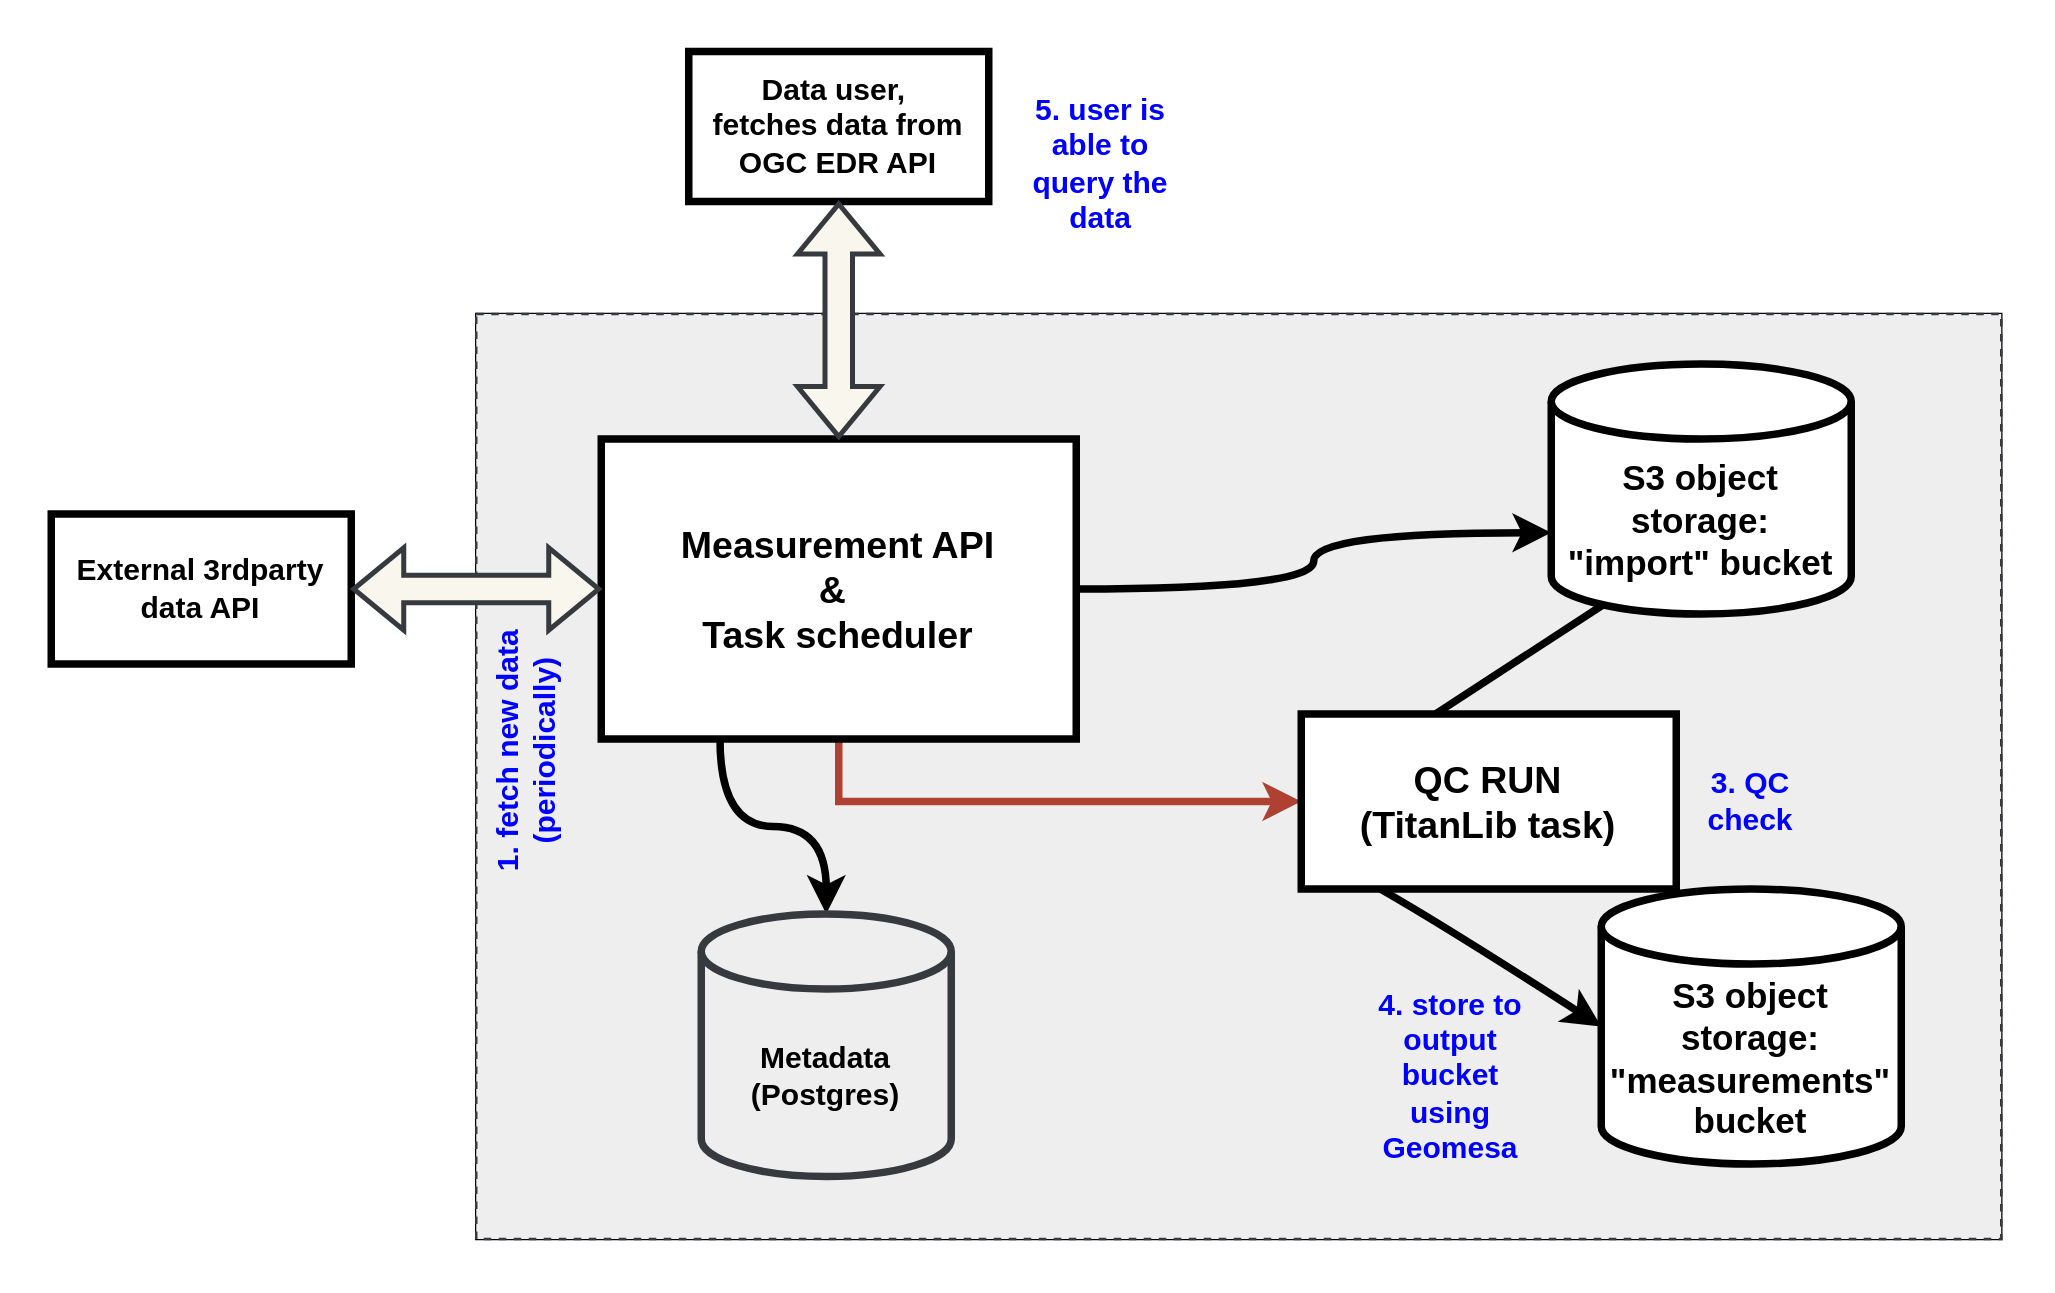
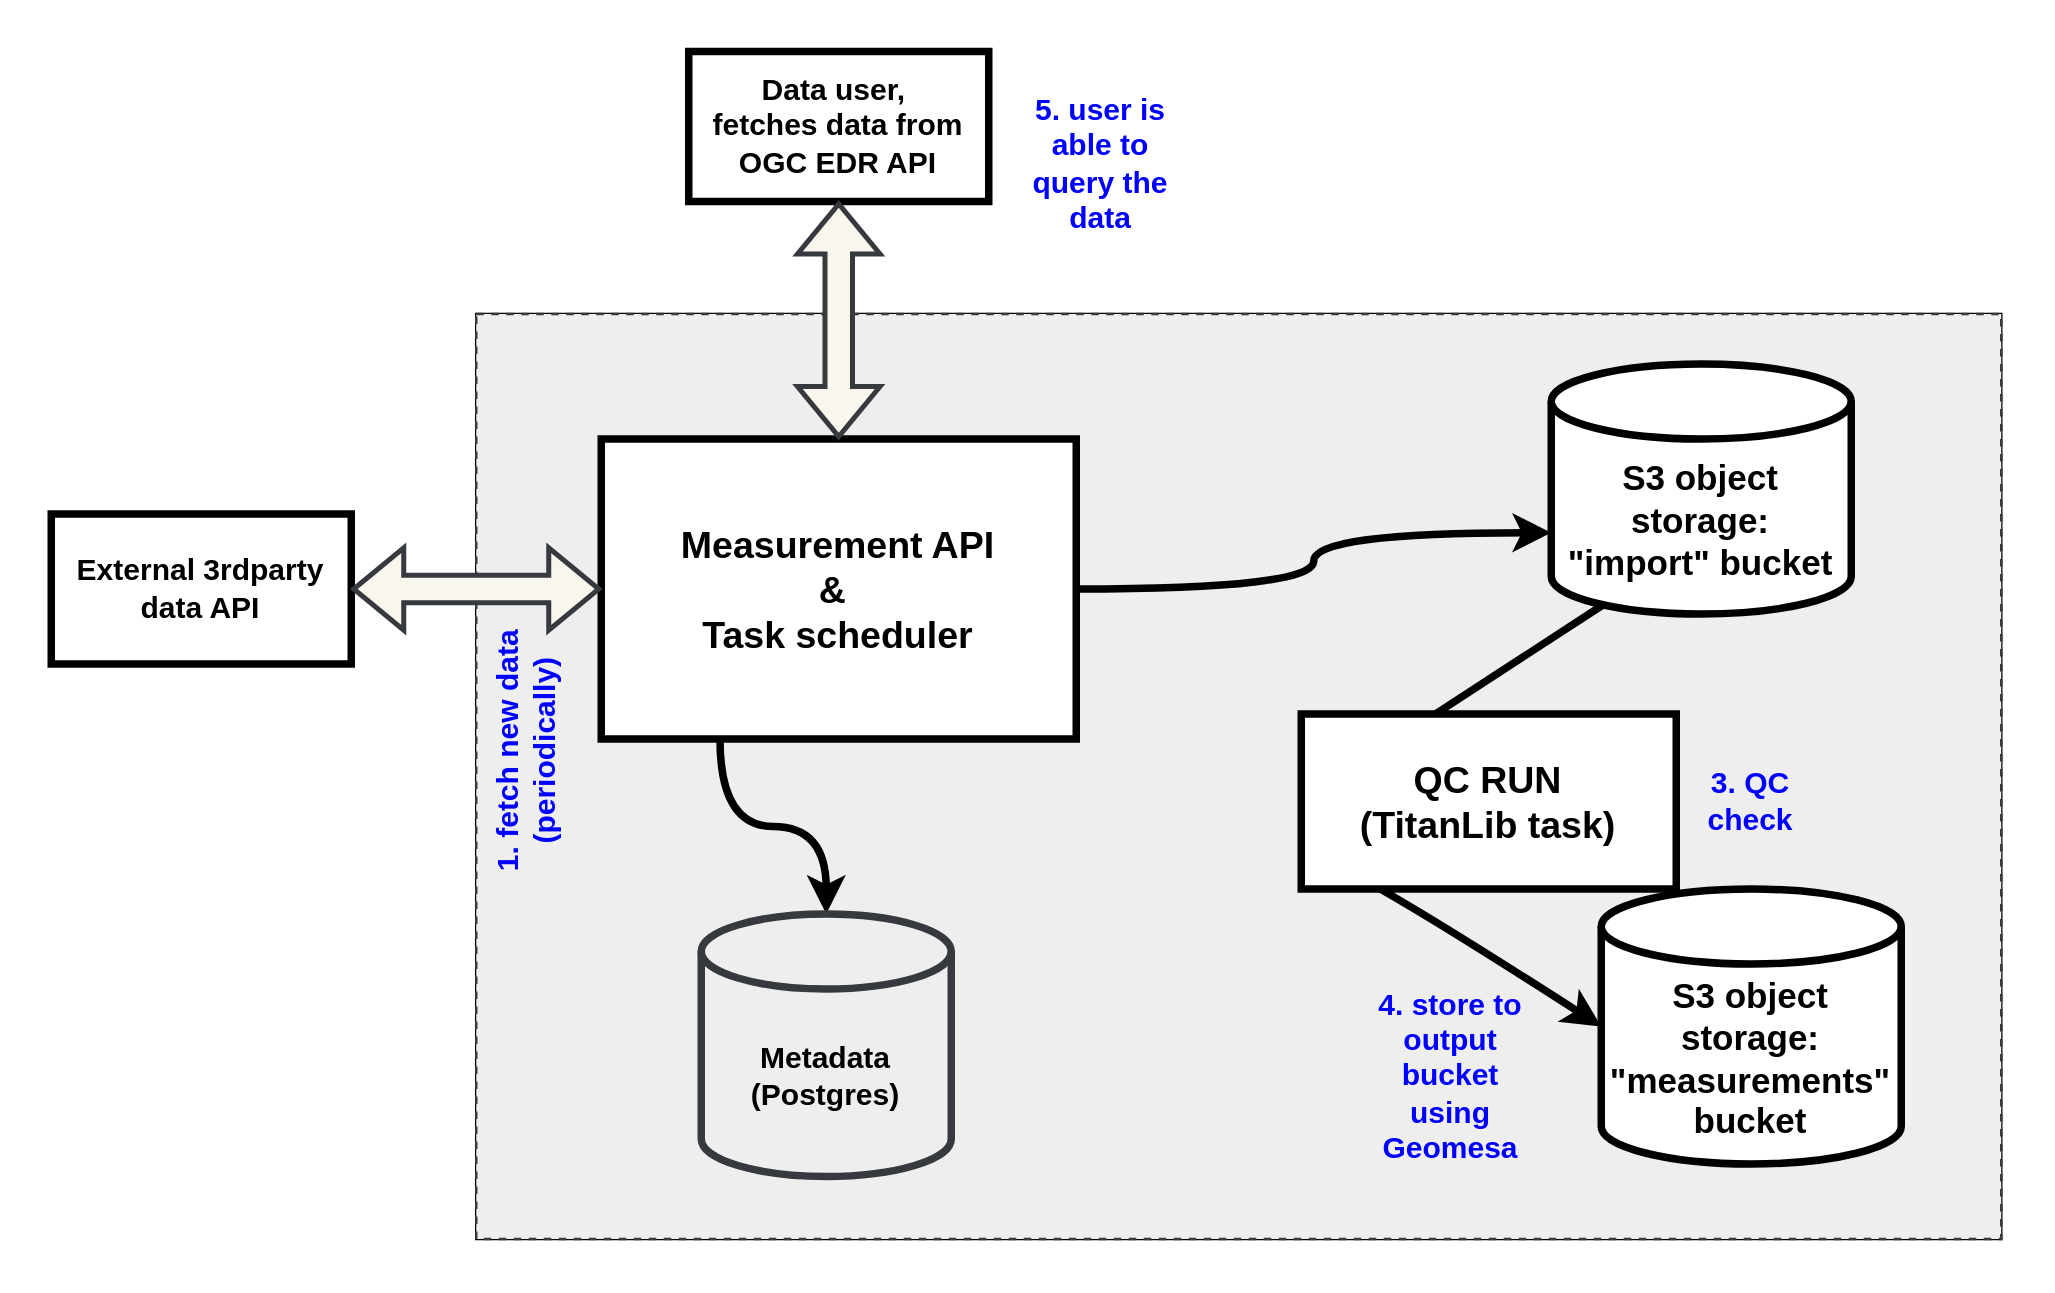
edge "Measurement API & Task scheduler" -> "QC RUN (TitanLib task)": removed
